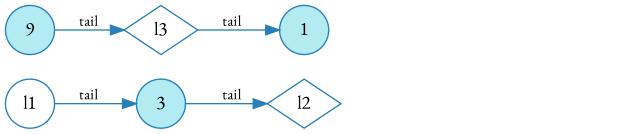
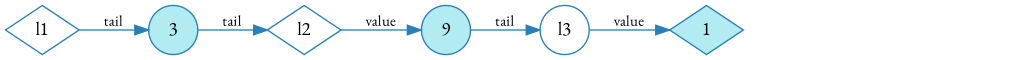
edge "l3" -> "1": label "tail" -> "value"
node "l3": shape diamond -> circle
node "1": shape circle -> diamond
edge "l2" -> "9": added, label "value"
node "l1": shape circle -> diamond
